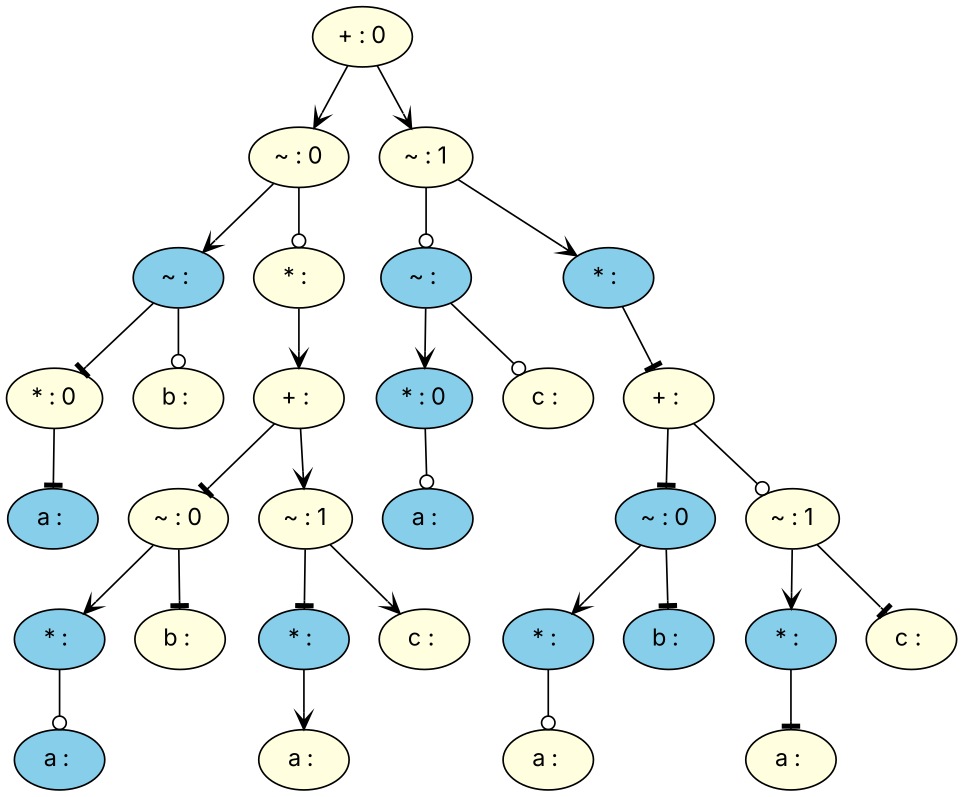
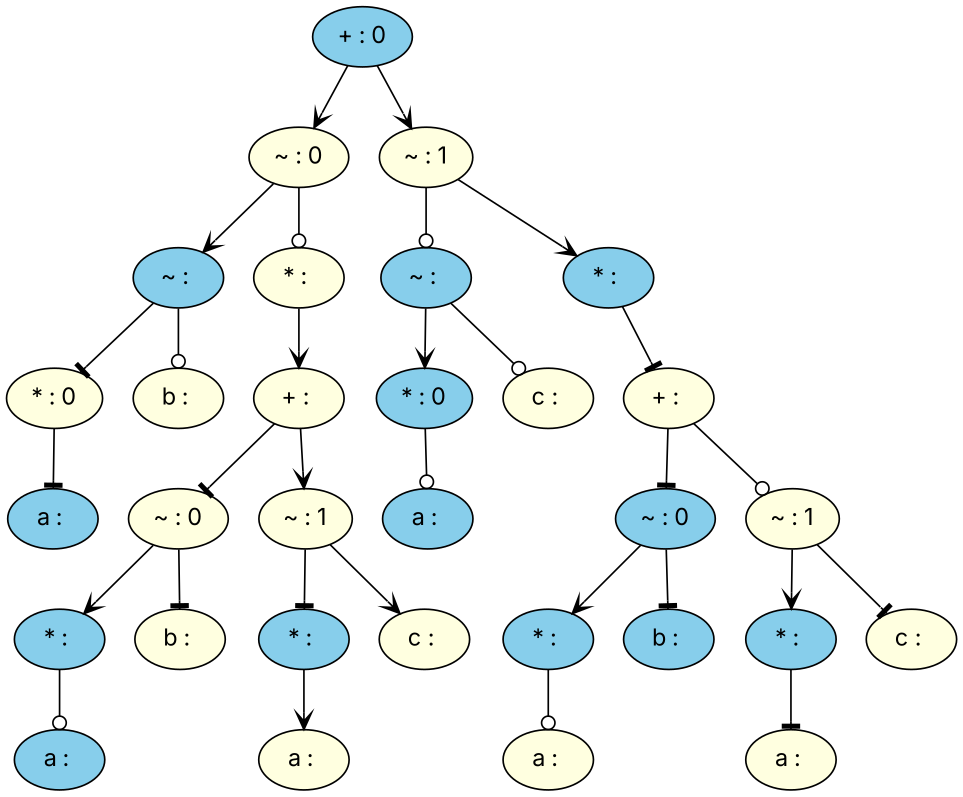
node "+ : 0": fillcolor lightyellow -> skyblue
